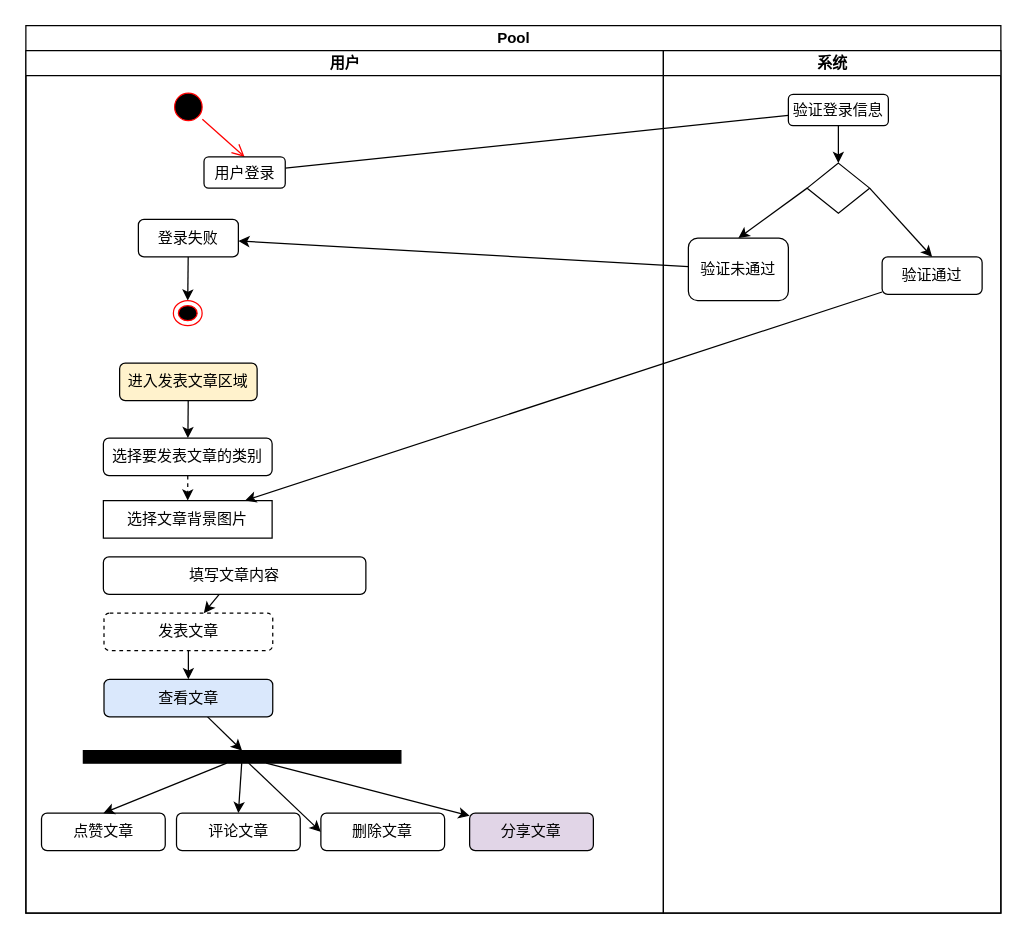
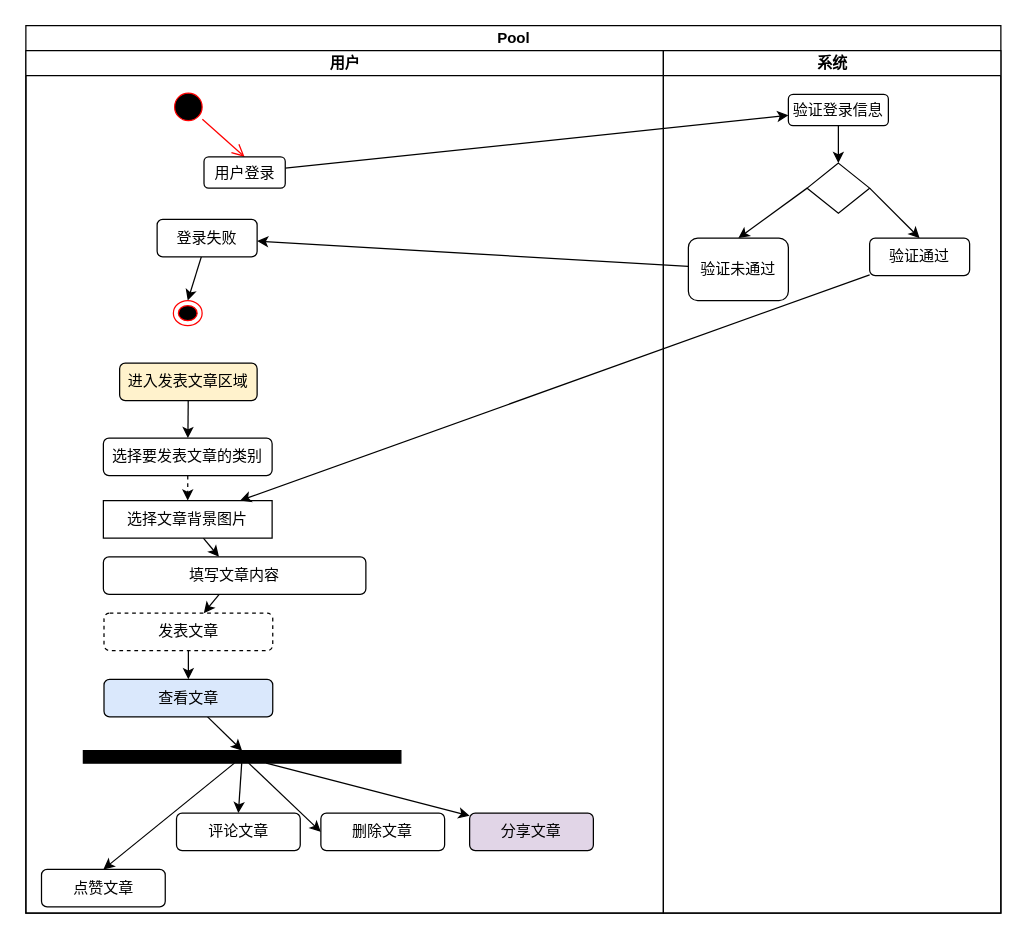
edge "验证登录信息" -- "用户登录": arrowhead none -> classic
node "登录失败": moved (188, 238) -> (207, 238)
node "验证通过": moved (932, 276) -> (919, 257)
edge "选择文章背景图片" -> "填写文章内容": added
node "点赞文章": moved (103, 832) -> (103, 888)
